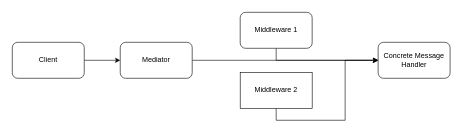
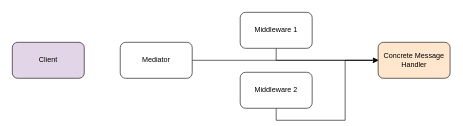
node "Client": fillcolor #ffffff -> #e1d5e7
edge "Client" -> "Mediator": removed
node "Concrete Message Handler": fillcolor #ffffff -> #ffe6cc
node "Middleware 2": shape rectangle -> rounded rectangle
